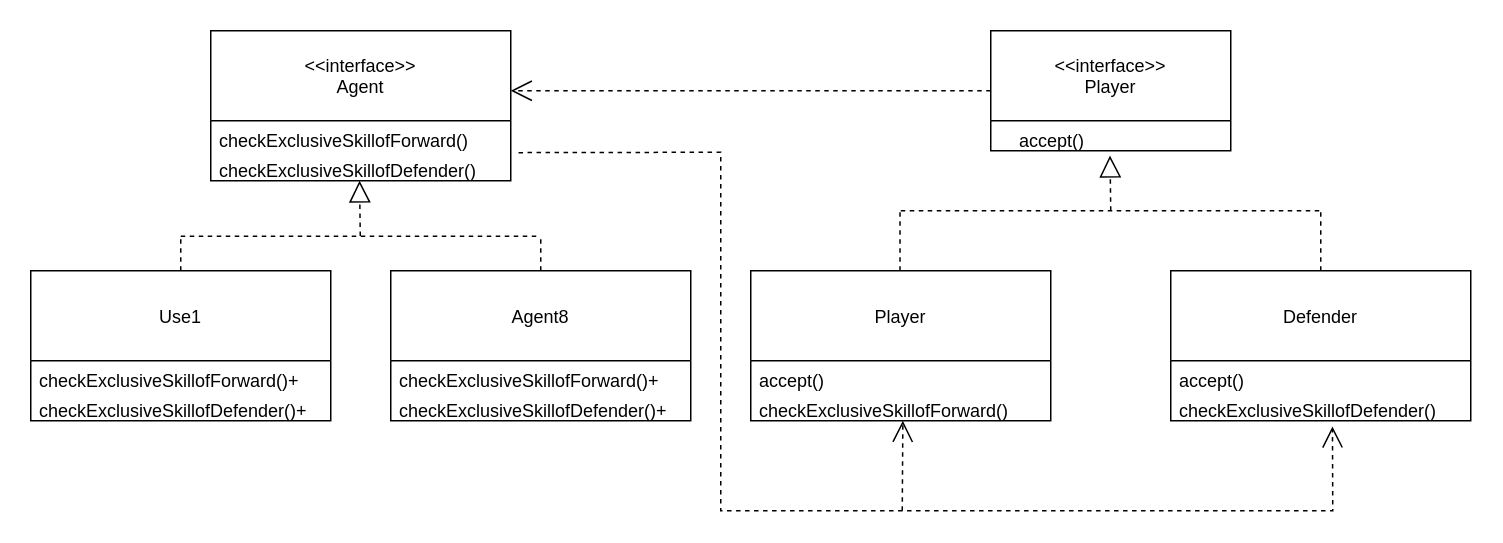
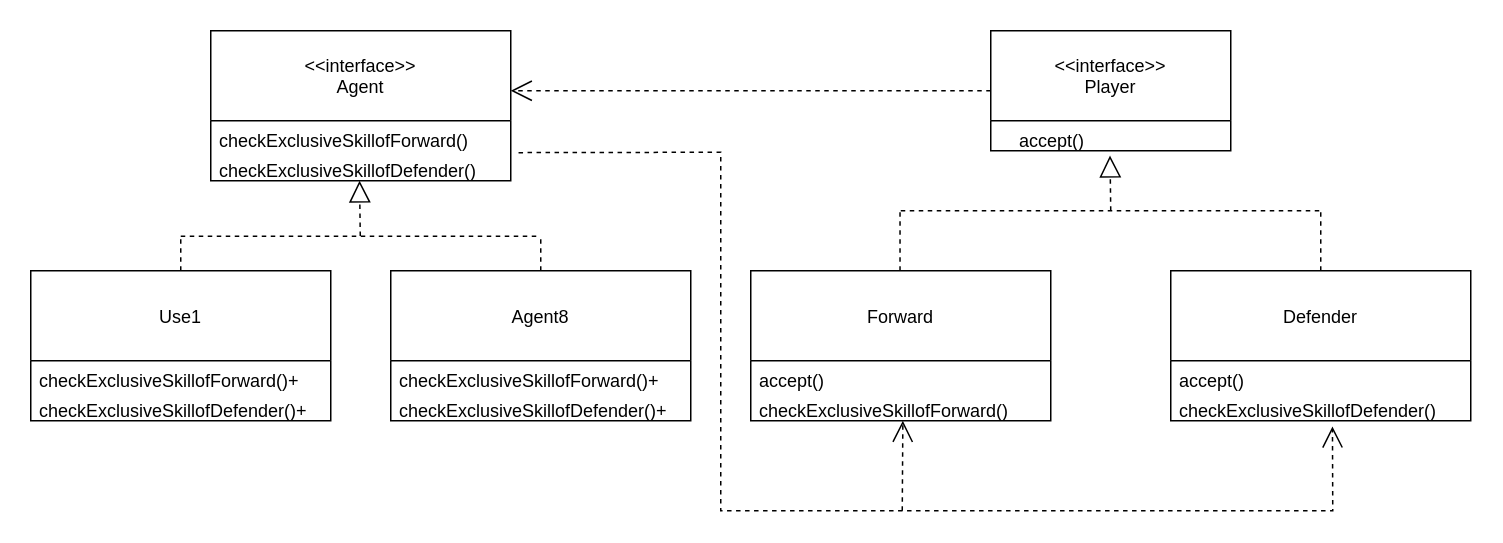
node "Player": label "Player" -> "Forward"
